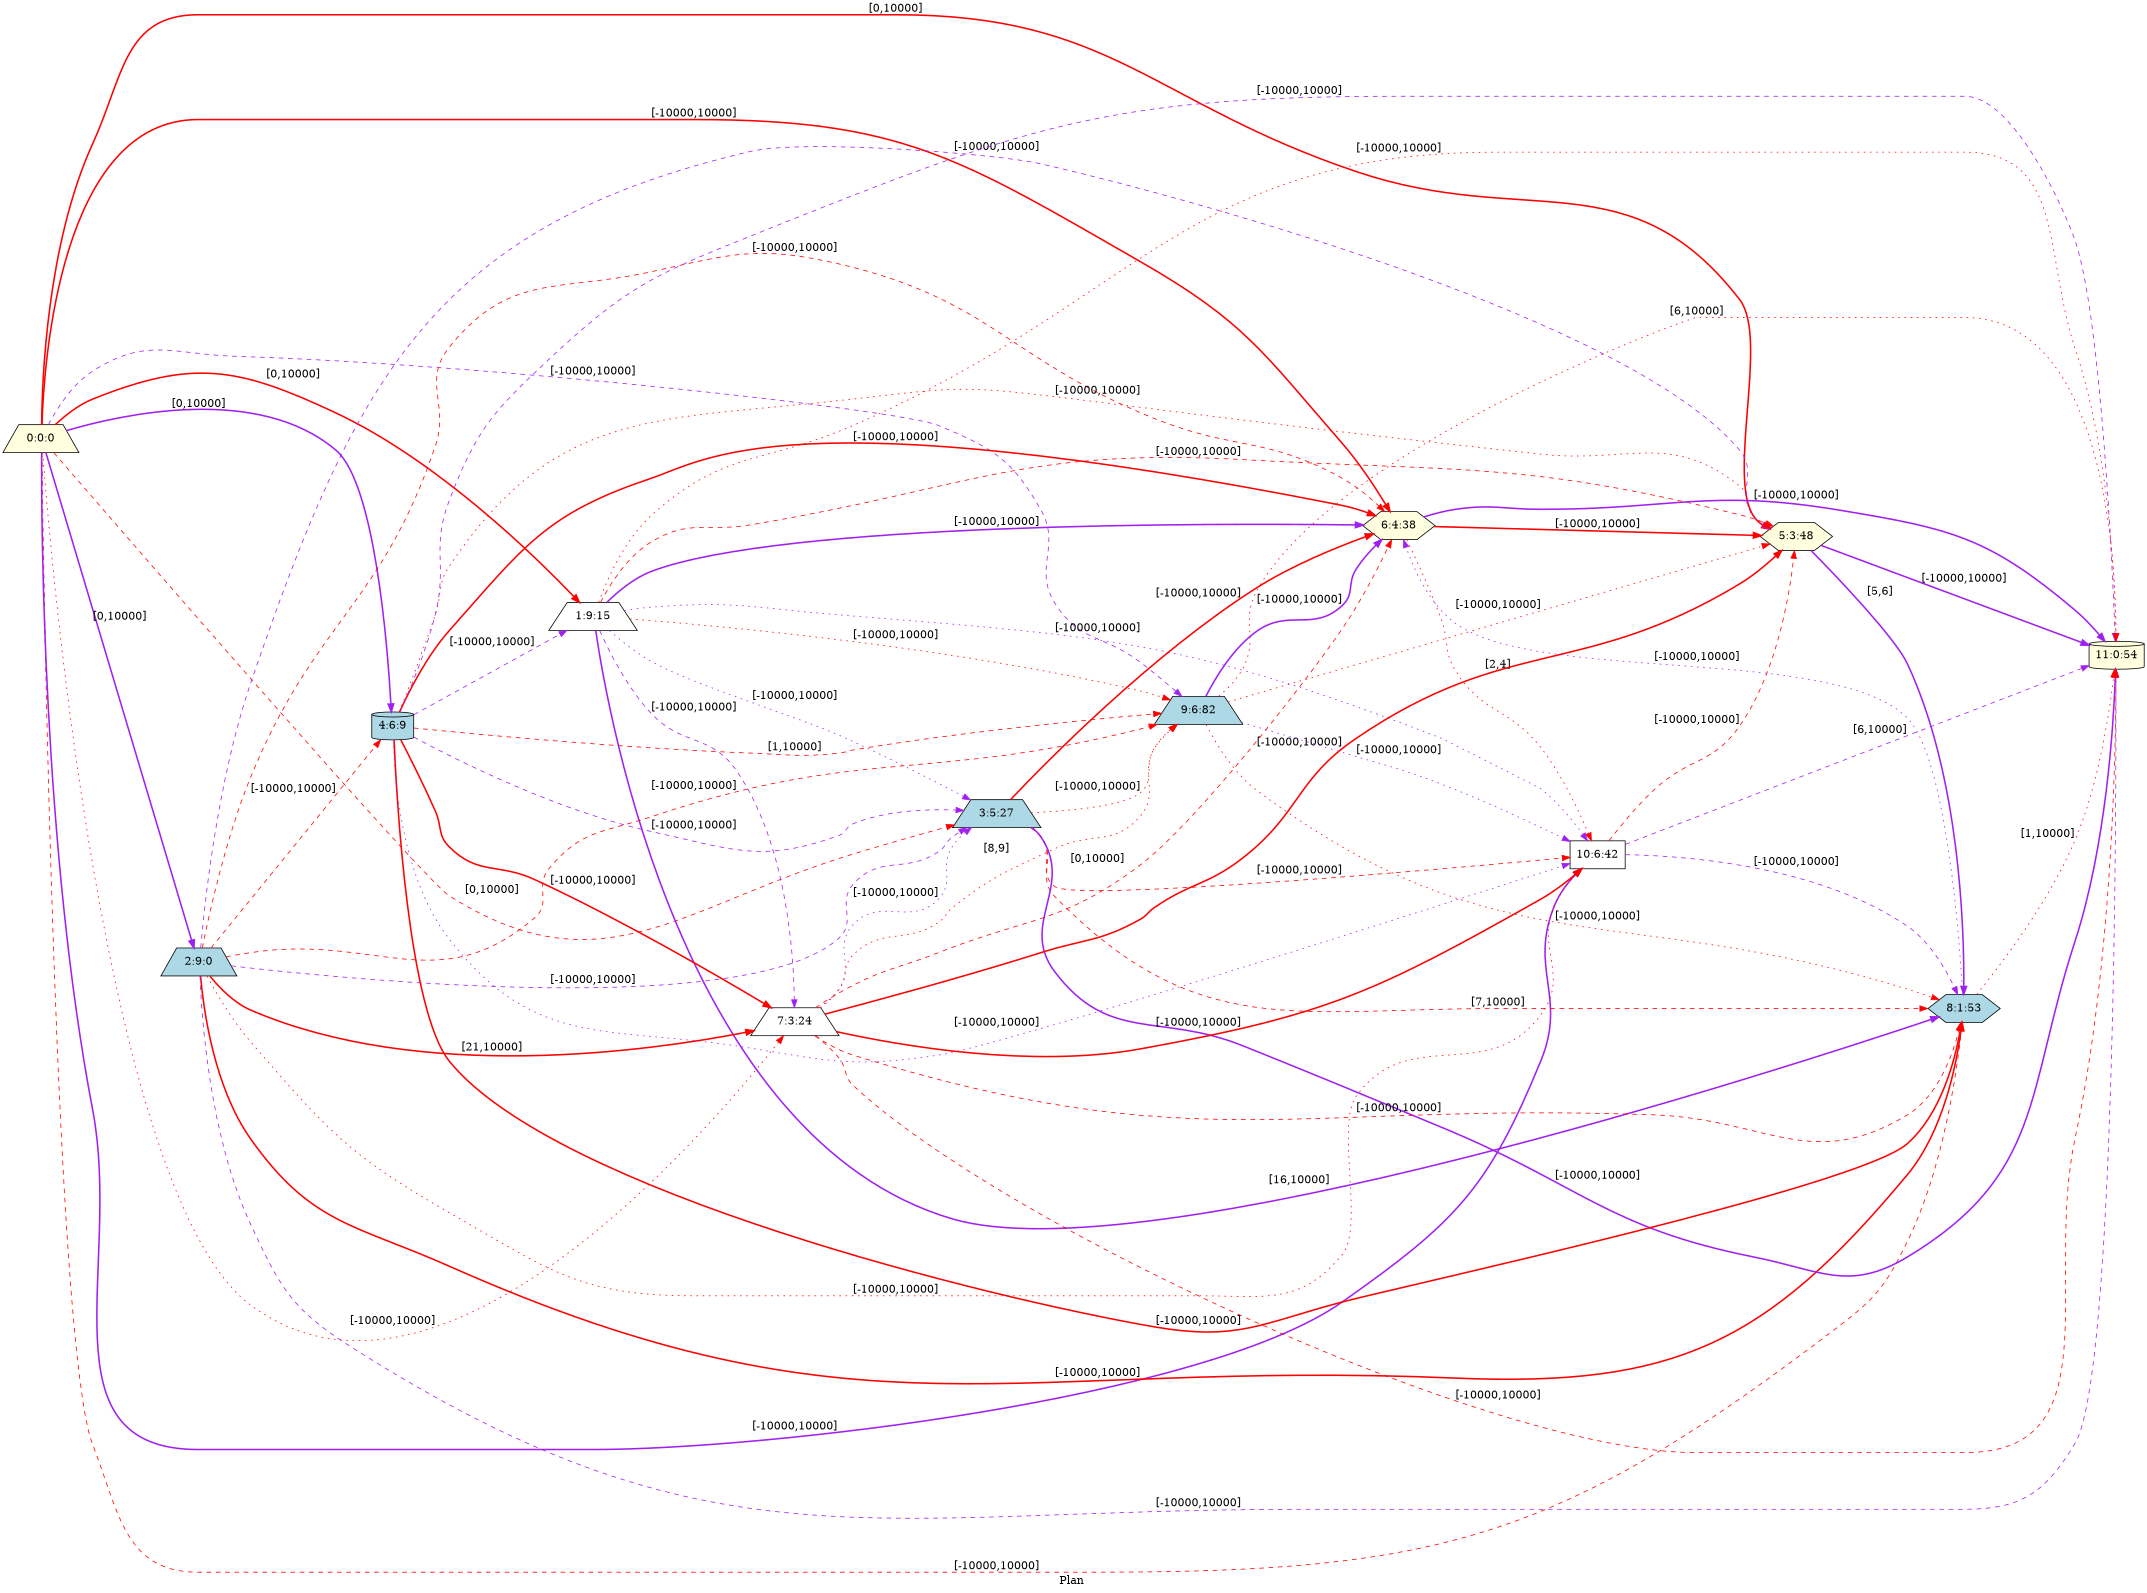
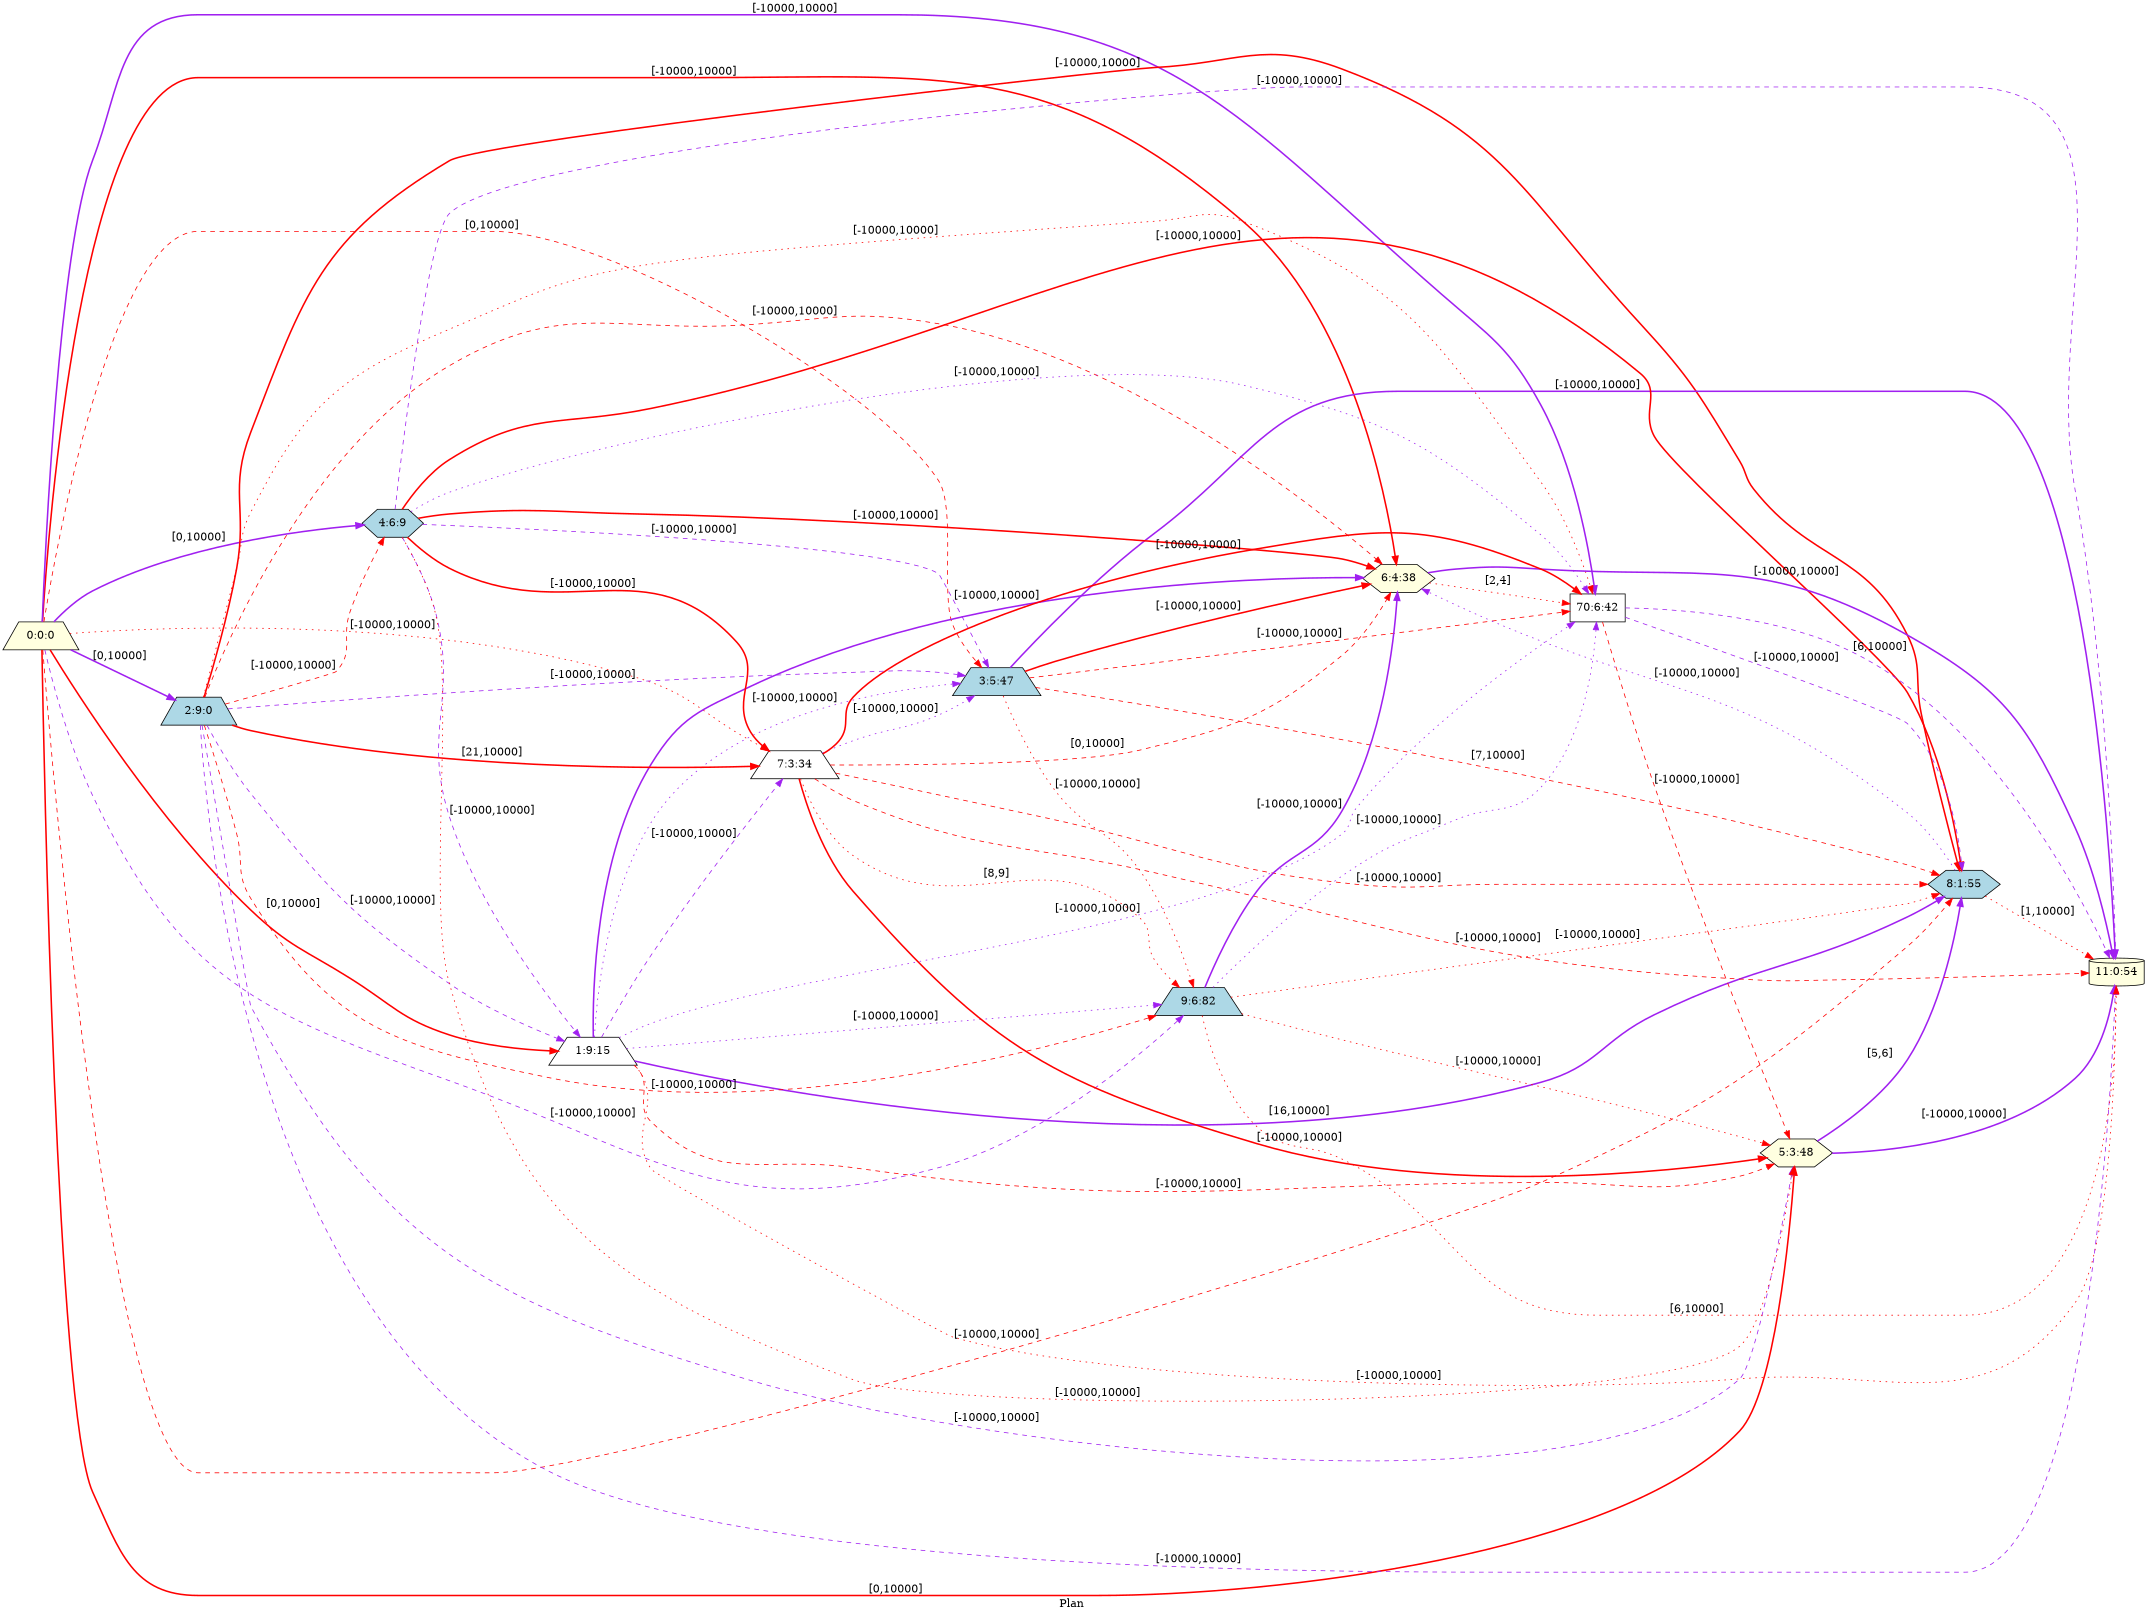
edge "6:4:38" -> "5:3:48": removed, label "[-10000,10000]"
edge "1:9:15" -> "9:6:82": color red -> purple
node "4:6:9": shape cylinder -> hexagon
edge "4:6:9" -> "9:6:82": removed, label "[1,10000]"
node "3:5:27": label "3:5:27" -> "3:5:47"
node "10:6:42": label "10:6:42" -> "70:6:42"
edge "2:9:0" -> "1:9:15": added, label "[-10000,10000]"
node "8:1:53": label "8:1:53" -> "8:1:55"
node "7:3:24": label "7:3:24" -> "7:3:34"
